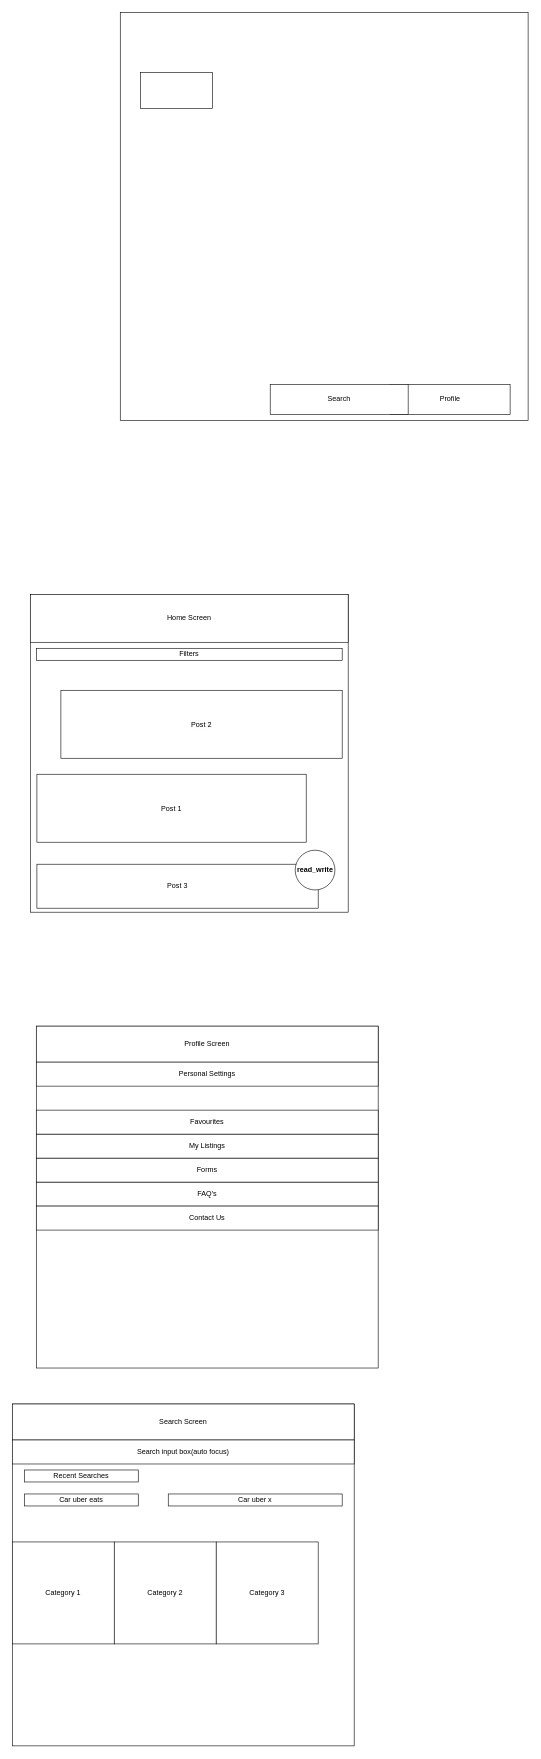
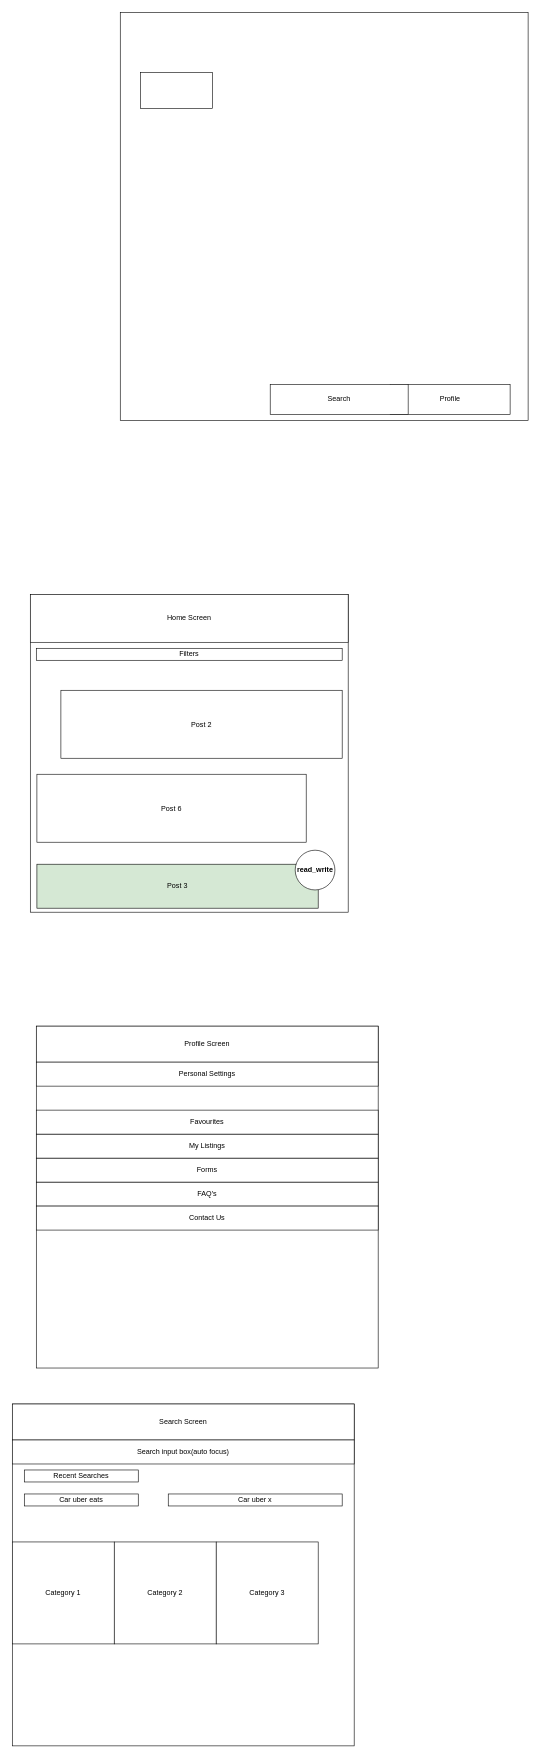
node "Post 1": label "Post 1" -> "Post 6"
node "Post 3": fillcolor #ffffff -> #d5e8d4
